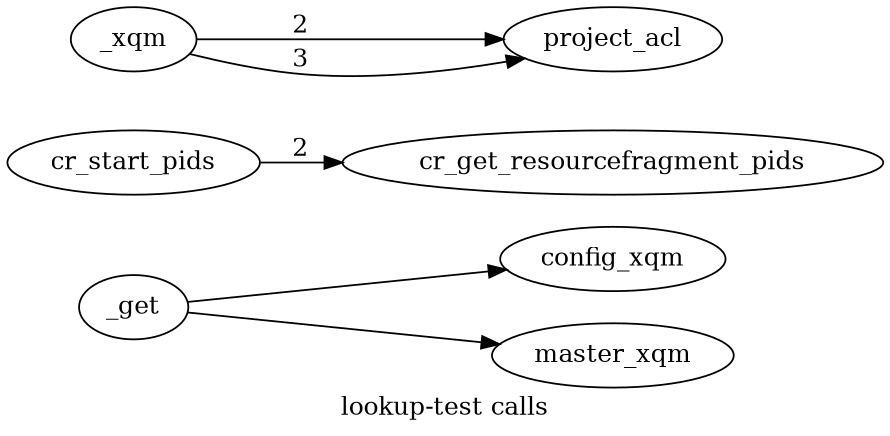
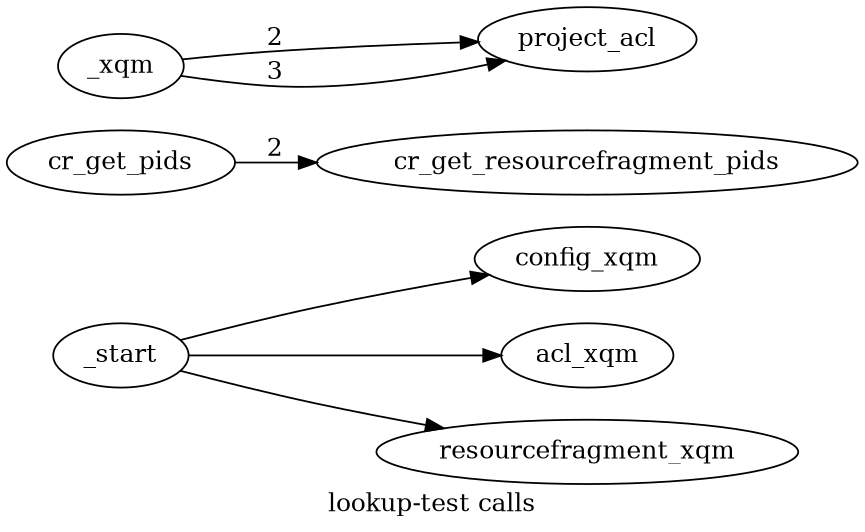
node "cr_start_pids": label "cr_start_pids" -> "cr_get_pids"
node "_get": label "_get" -> "_start"
node "master_xqm": label "master_xqm" -> "acl_xqm"
node "resourcefragment_xqm": added
